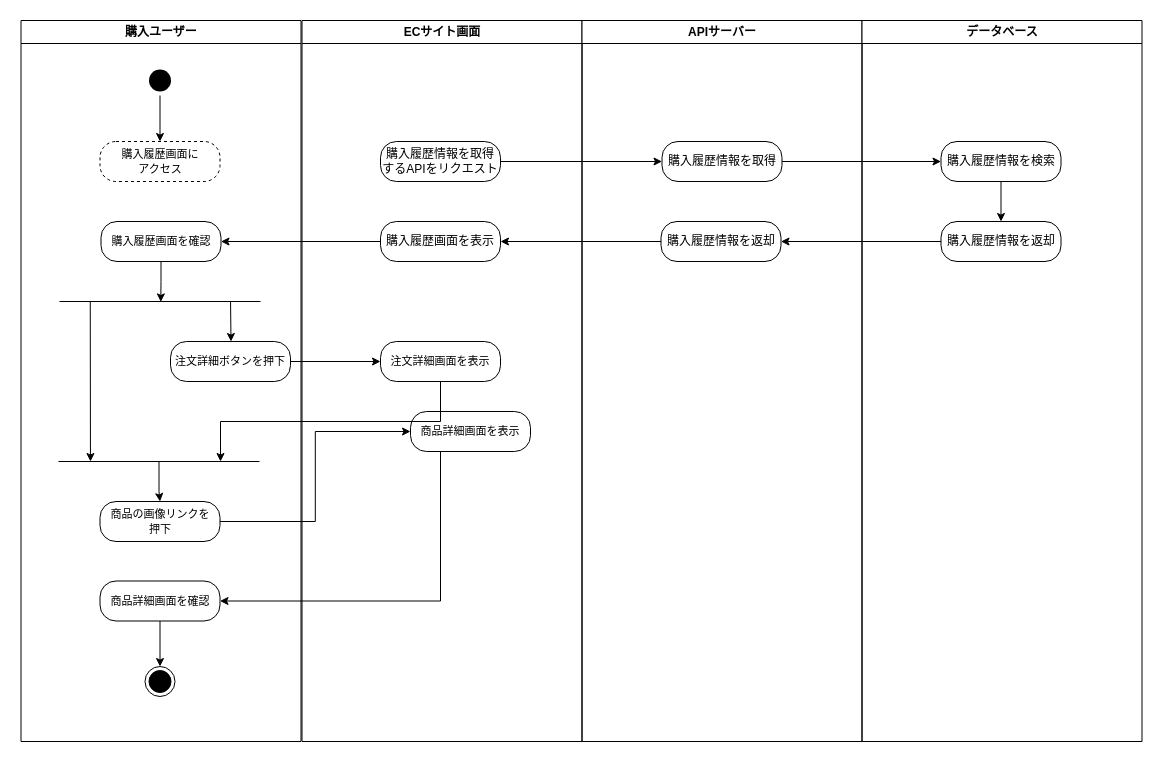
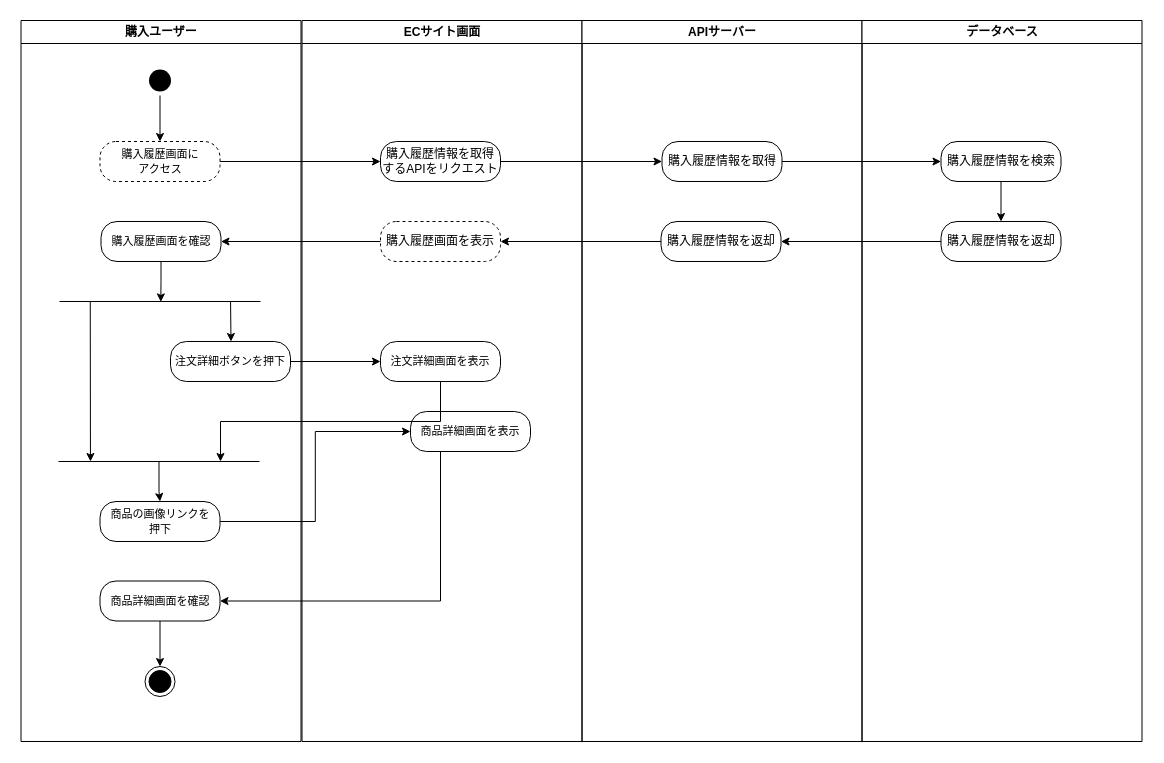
edge "購入履歴画面に アクセス" -> "購入履歴情報を取得 するAPIをリクエスト": added
node "購入履歴画面を表示": style solid -> dashed
